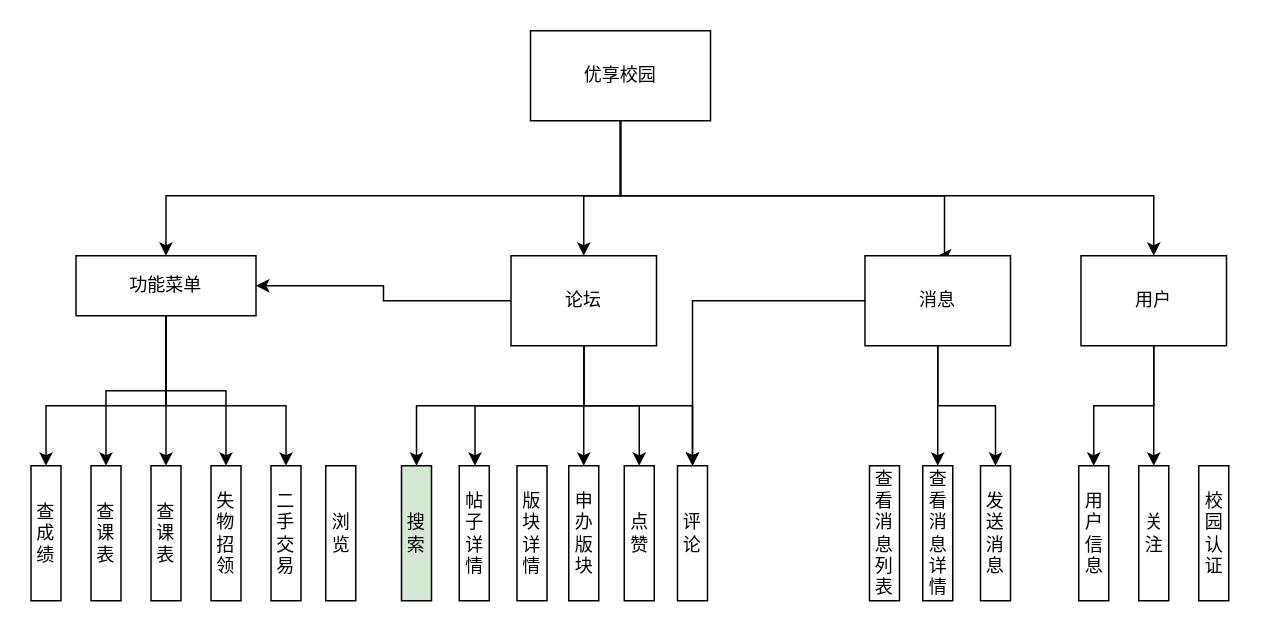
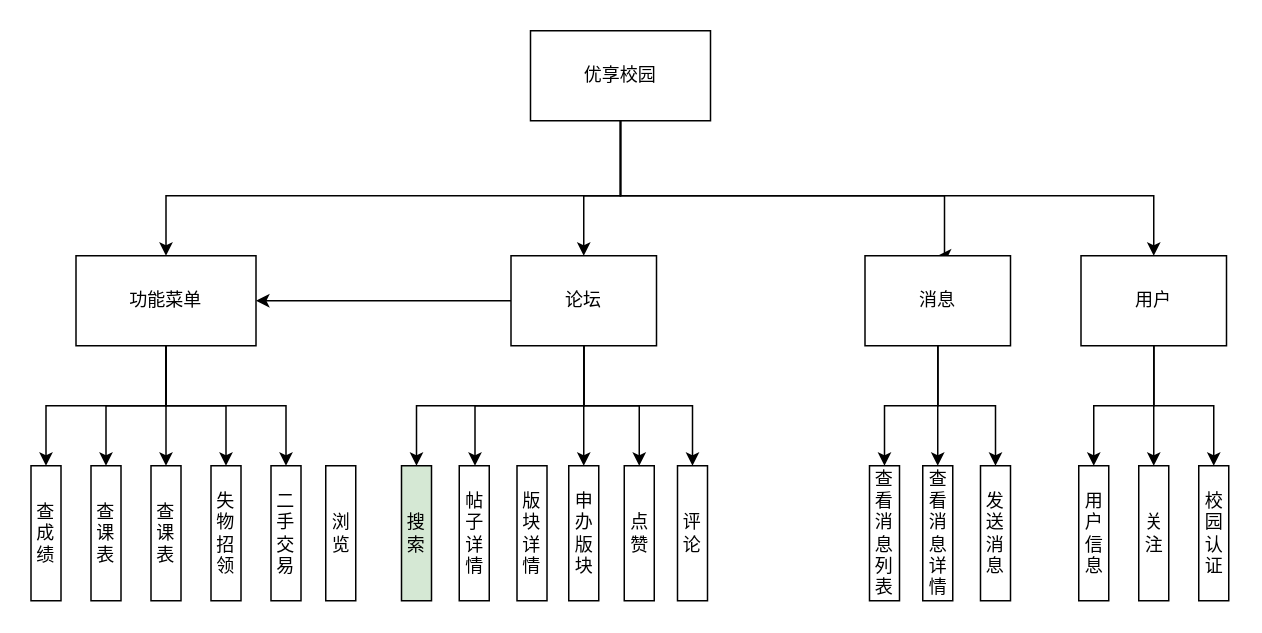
node "功能菜单": size 180x60 -> 180x90
edge "消息" -> "评论": now "消息" -> "查看消息列表"
edge "用户" -> "校园认证": added
